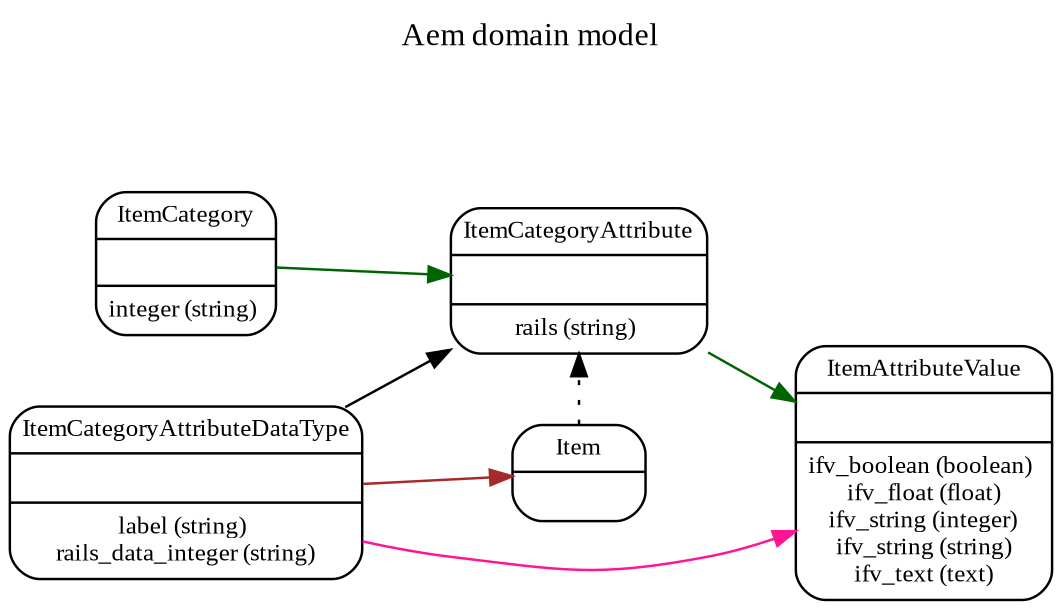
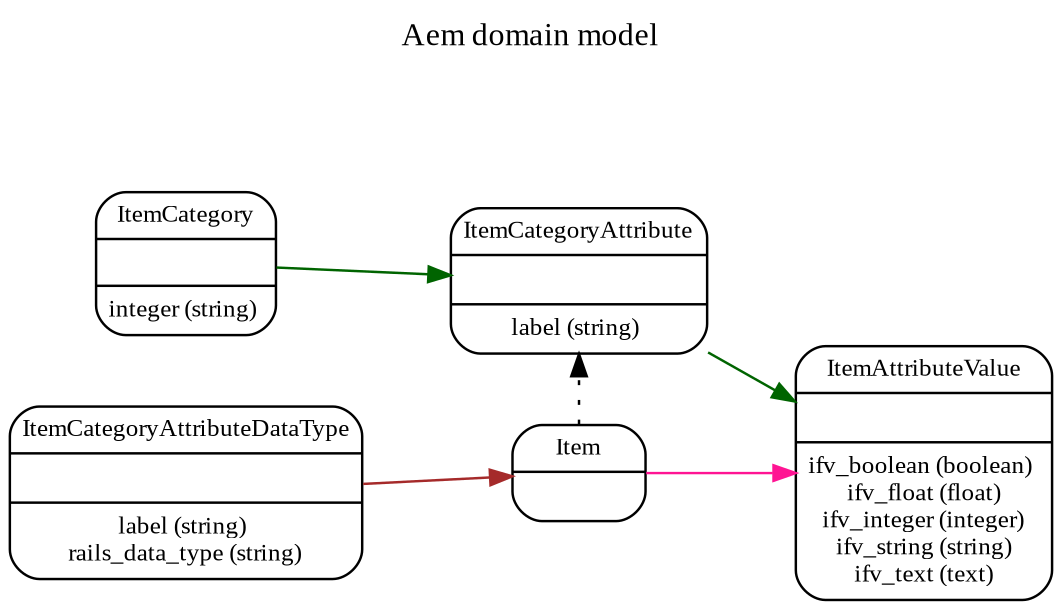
node "ItemCategoryAttribute": text "rails (string)" -> "label (string)"
edge "ItemCategoryAttribute" -- "ItemCategoryAttributeDataType": removed
node "ItemAttributeValue": text "ifv_string (integer)" -> "ifv_integer (integer)"
node "ItemCategoryAttributeDataType": text "rails_data_integer (string)" -> "rails_data_type (string)"
edge "ItemAttributeValue" -- "ItemCategoryAttributeDataType": now "ItemAttributeValue" -- "Item"
